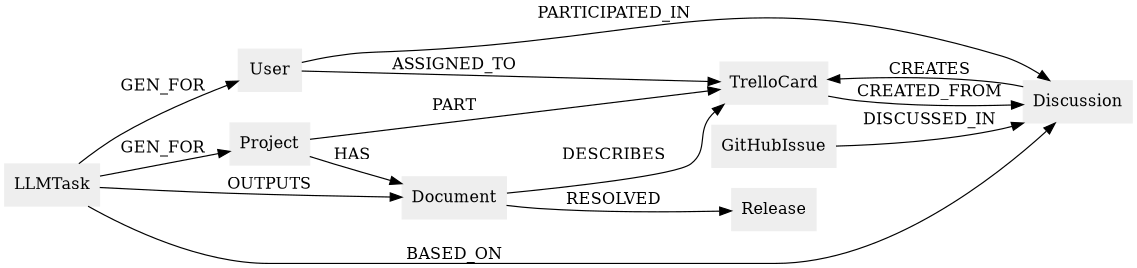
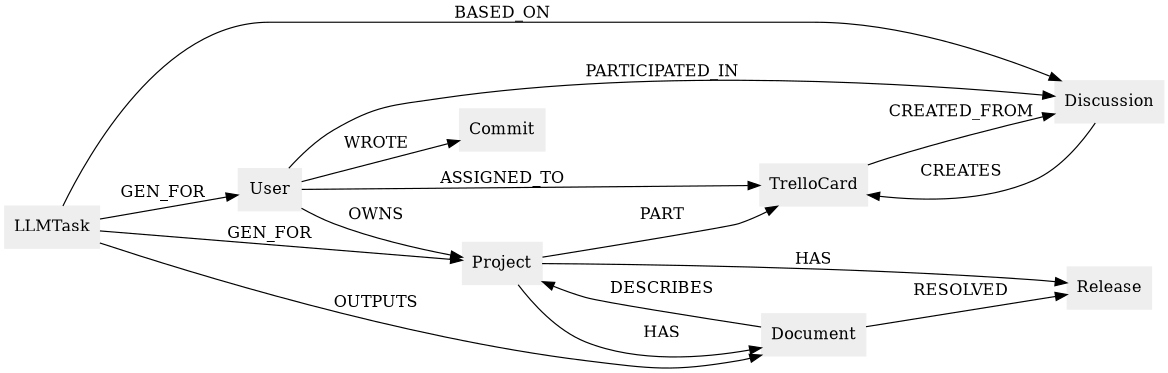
node "Commit": added
node "GitHubIssue": removed
edge "Document" -> "TrelloCard": now "Document" -> "Project"
edge "User" -> "Project": added, label "OWNS"
edge "Project" -> "Release": added, label "HAS"
